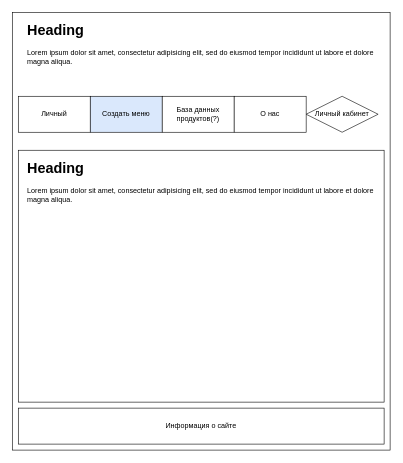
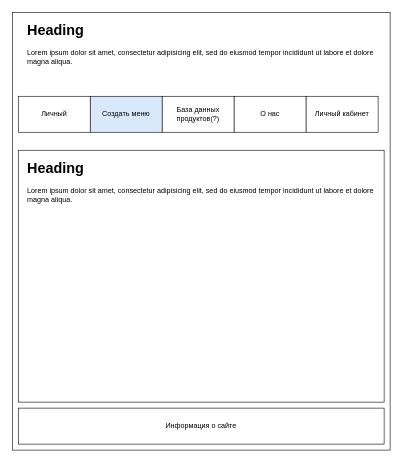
node "Личный кабинет": shape diamond -> rectangle
